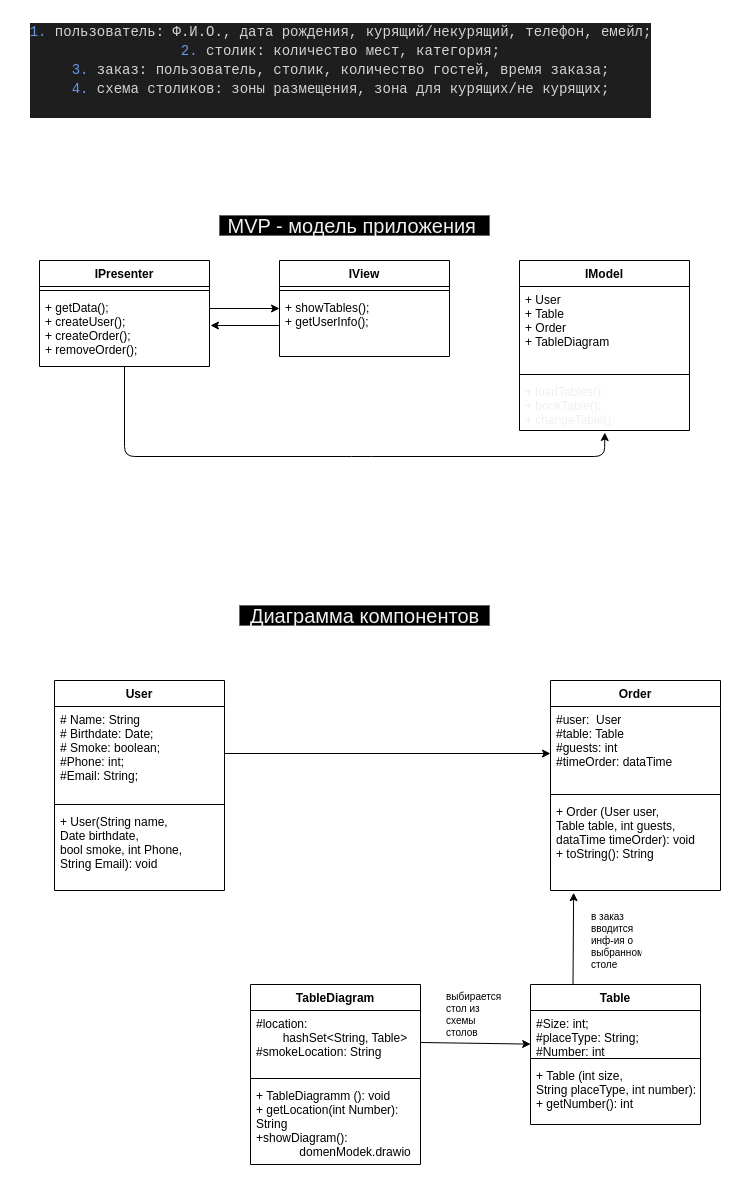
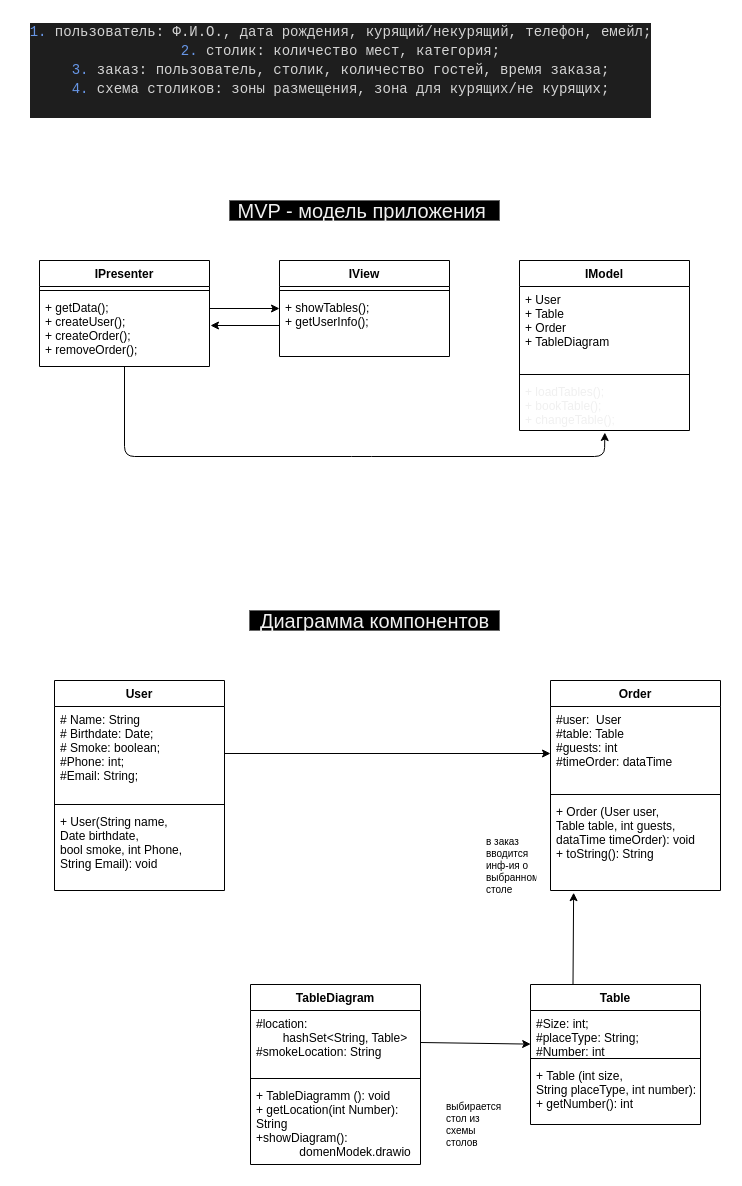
node "MVP - модель приложения": moved (355, 226) -> (365, 211)
node "Диаграмма компонентов": moved (365, 616) -> (375, 621)
node "в заказ вводится инф-ия о выбранном столе": moved (616, 945) -> (511, 870)
node "выбирается стол из схемы столов": moved (476, 1015) -> (476, 1125)
